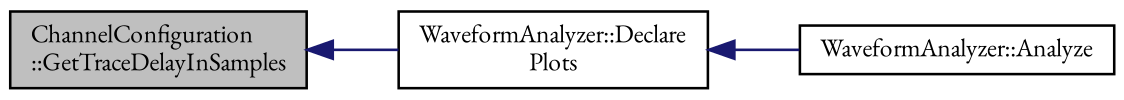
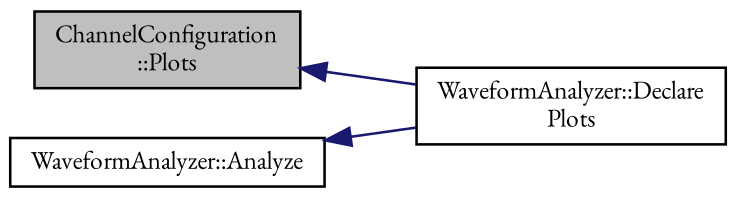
node "ChannelConfiguration ::GetTraceDelayInSamples": label "ChannelConfiguration ::GetTraceDelayInSamples" -> "ChannelConfiguration ::Plots"
edge "WaveformAnalyzer::Analyze" -> "WaveformAnalyzer::Declare Plots": reversed
